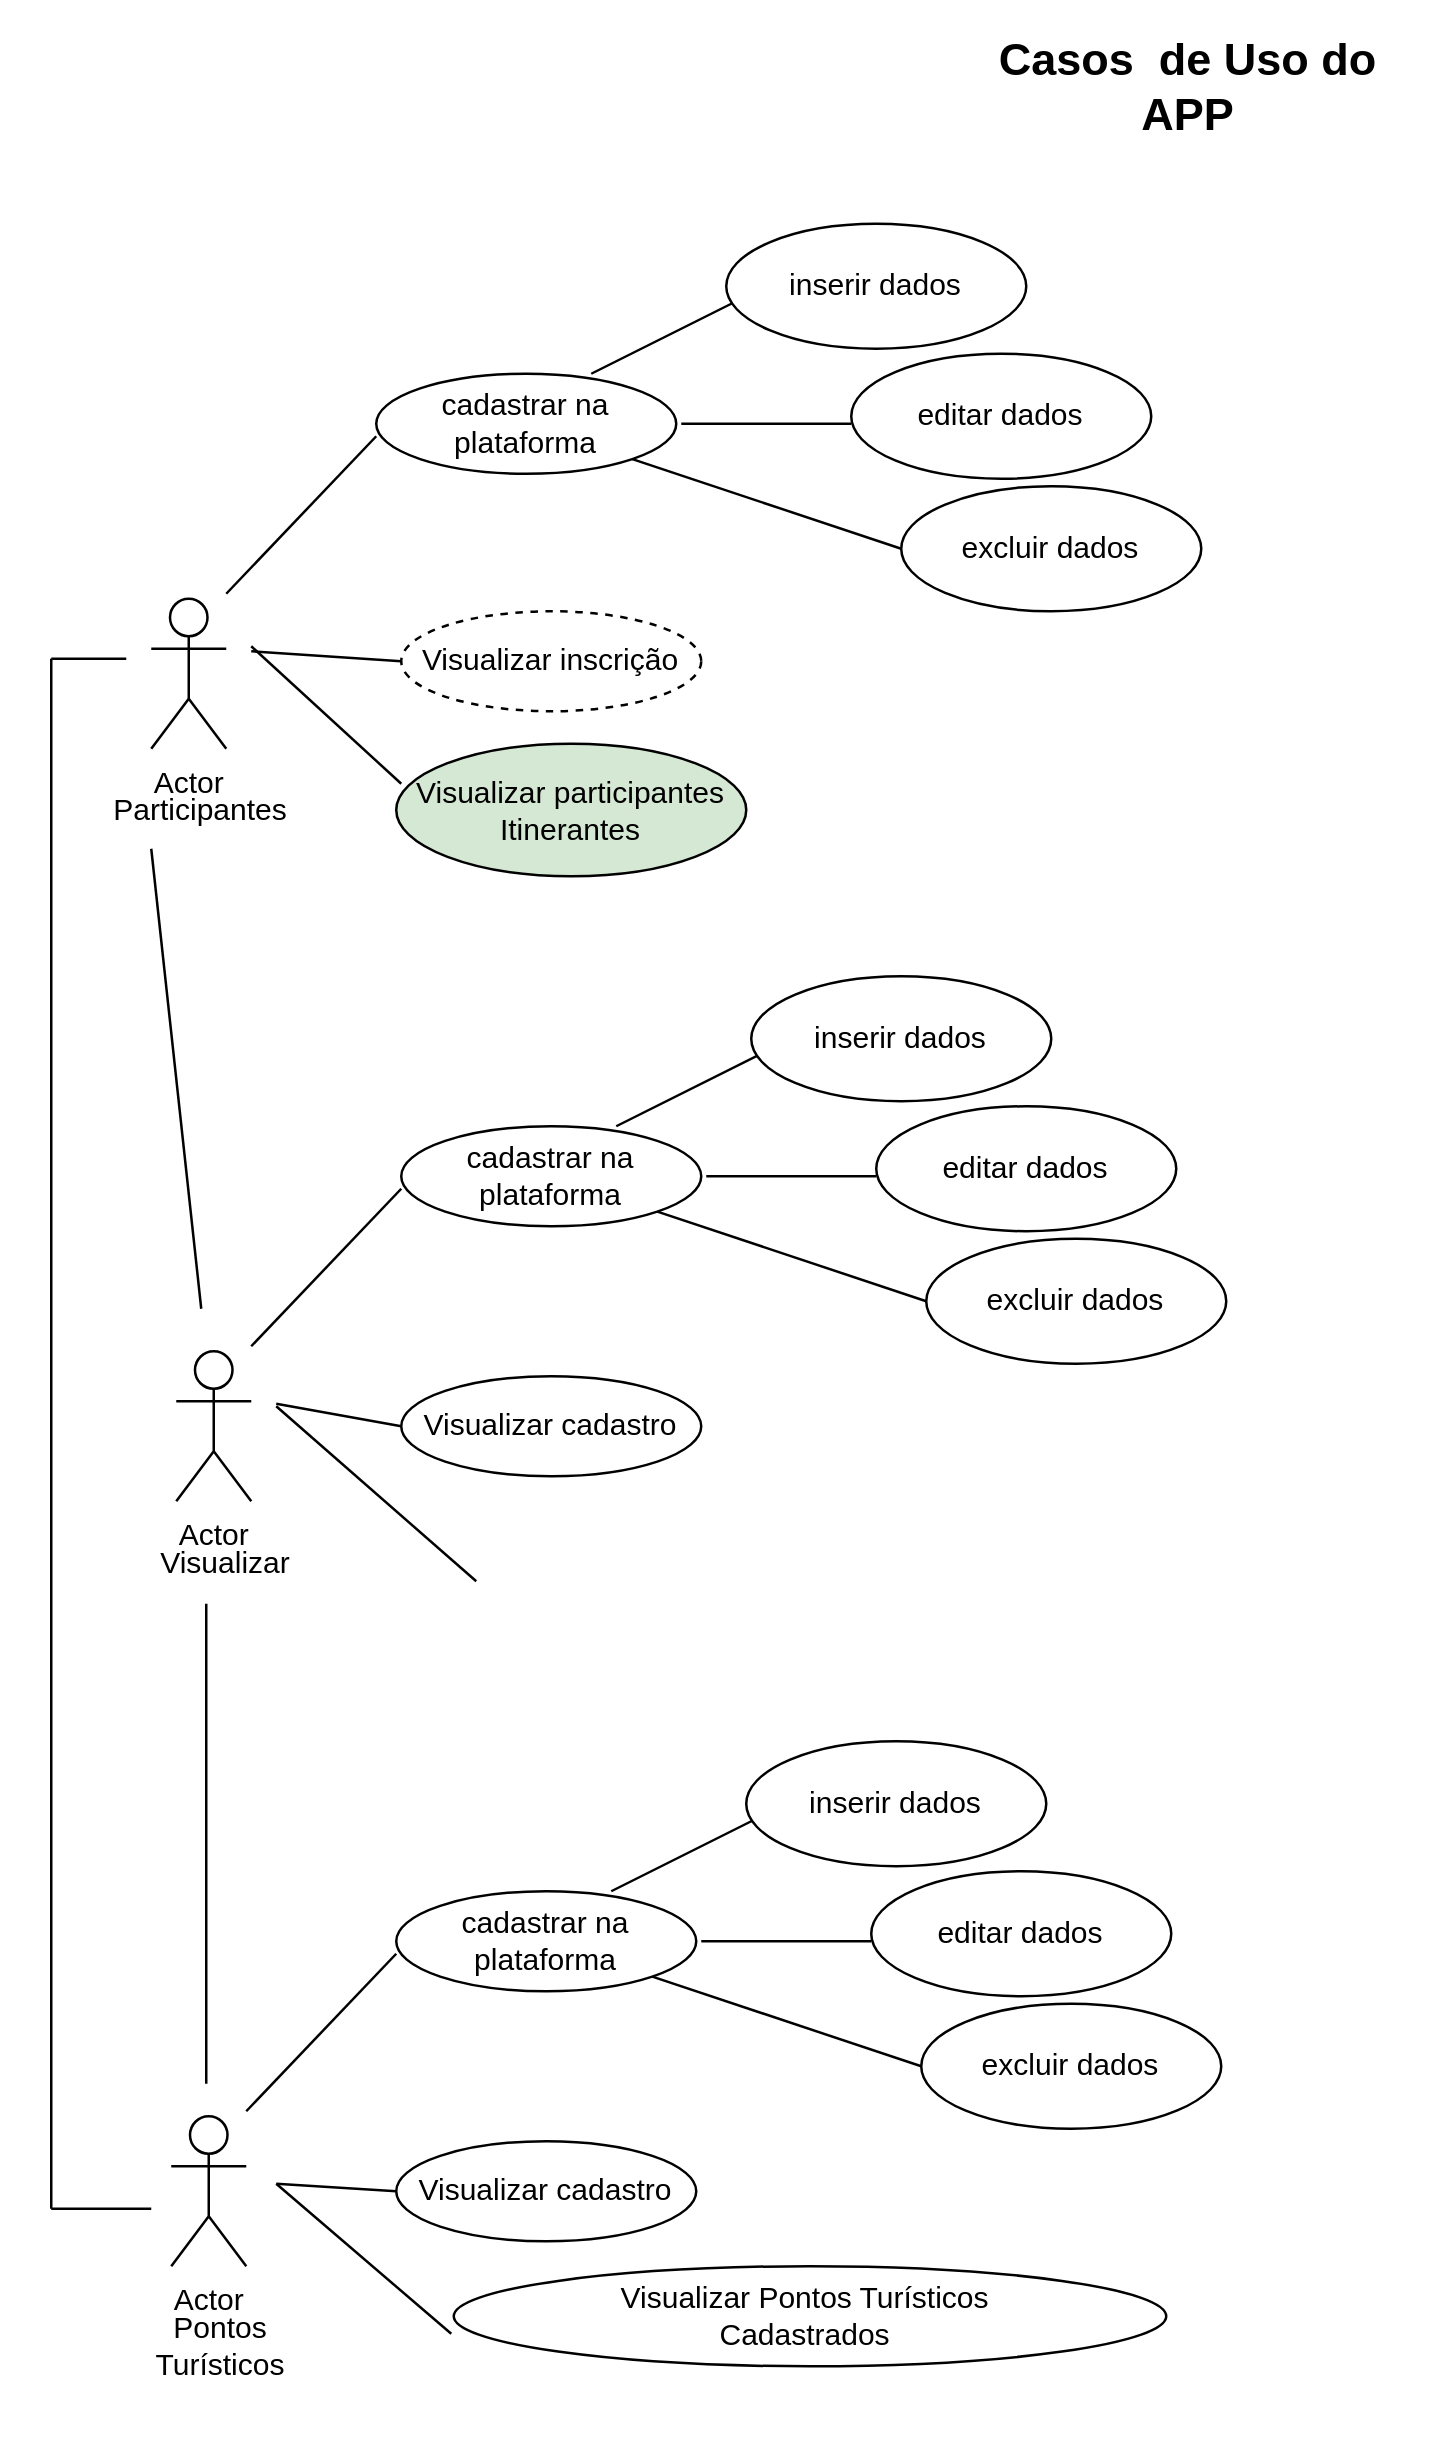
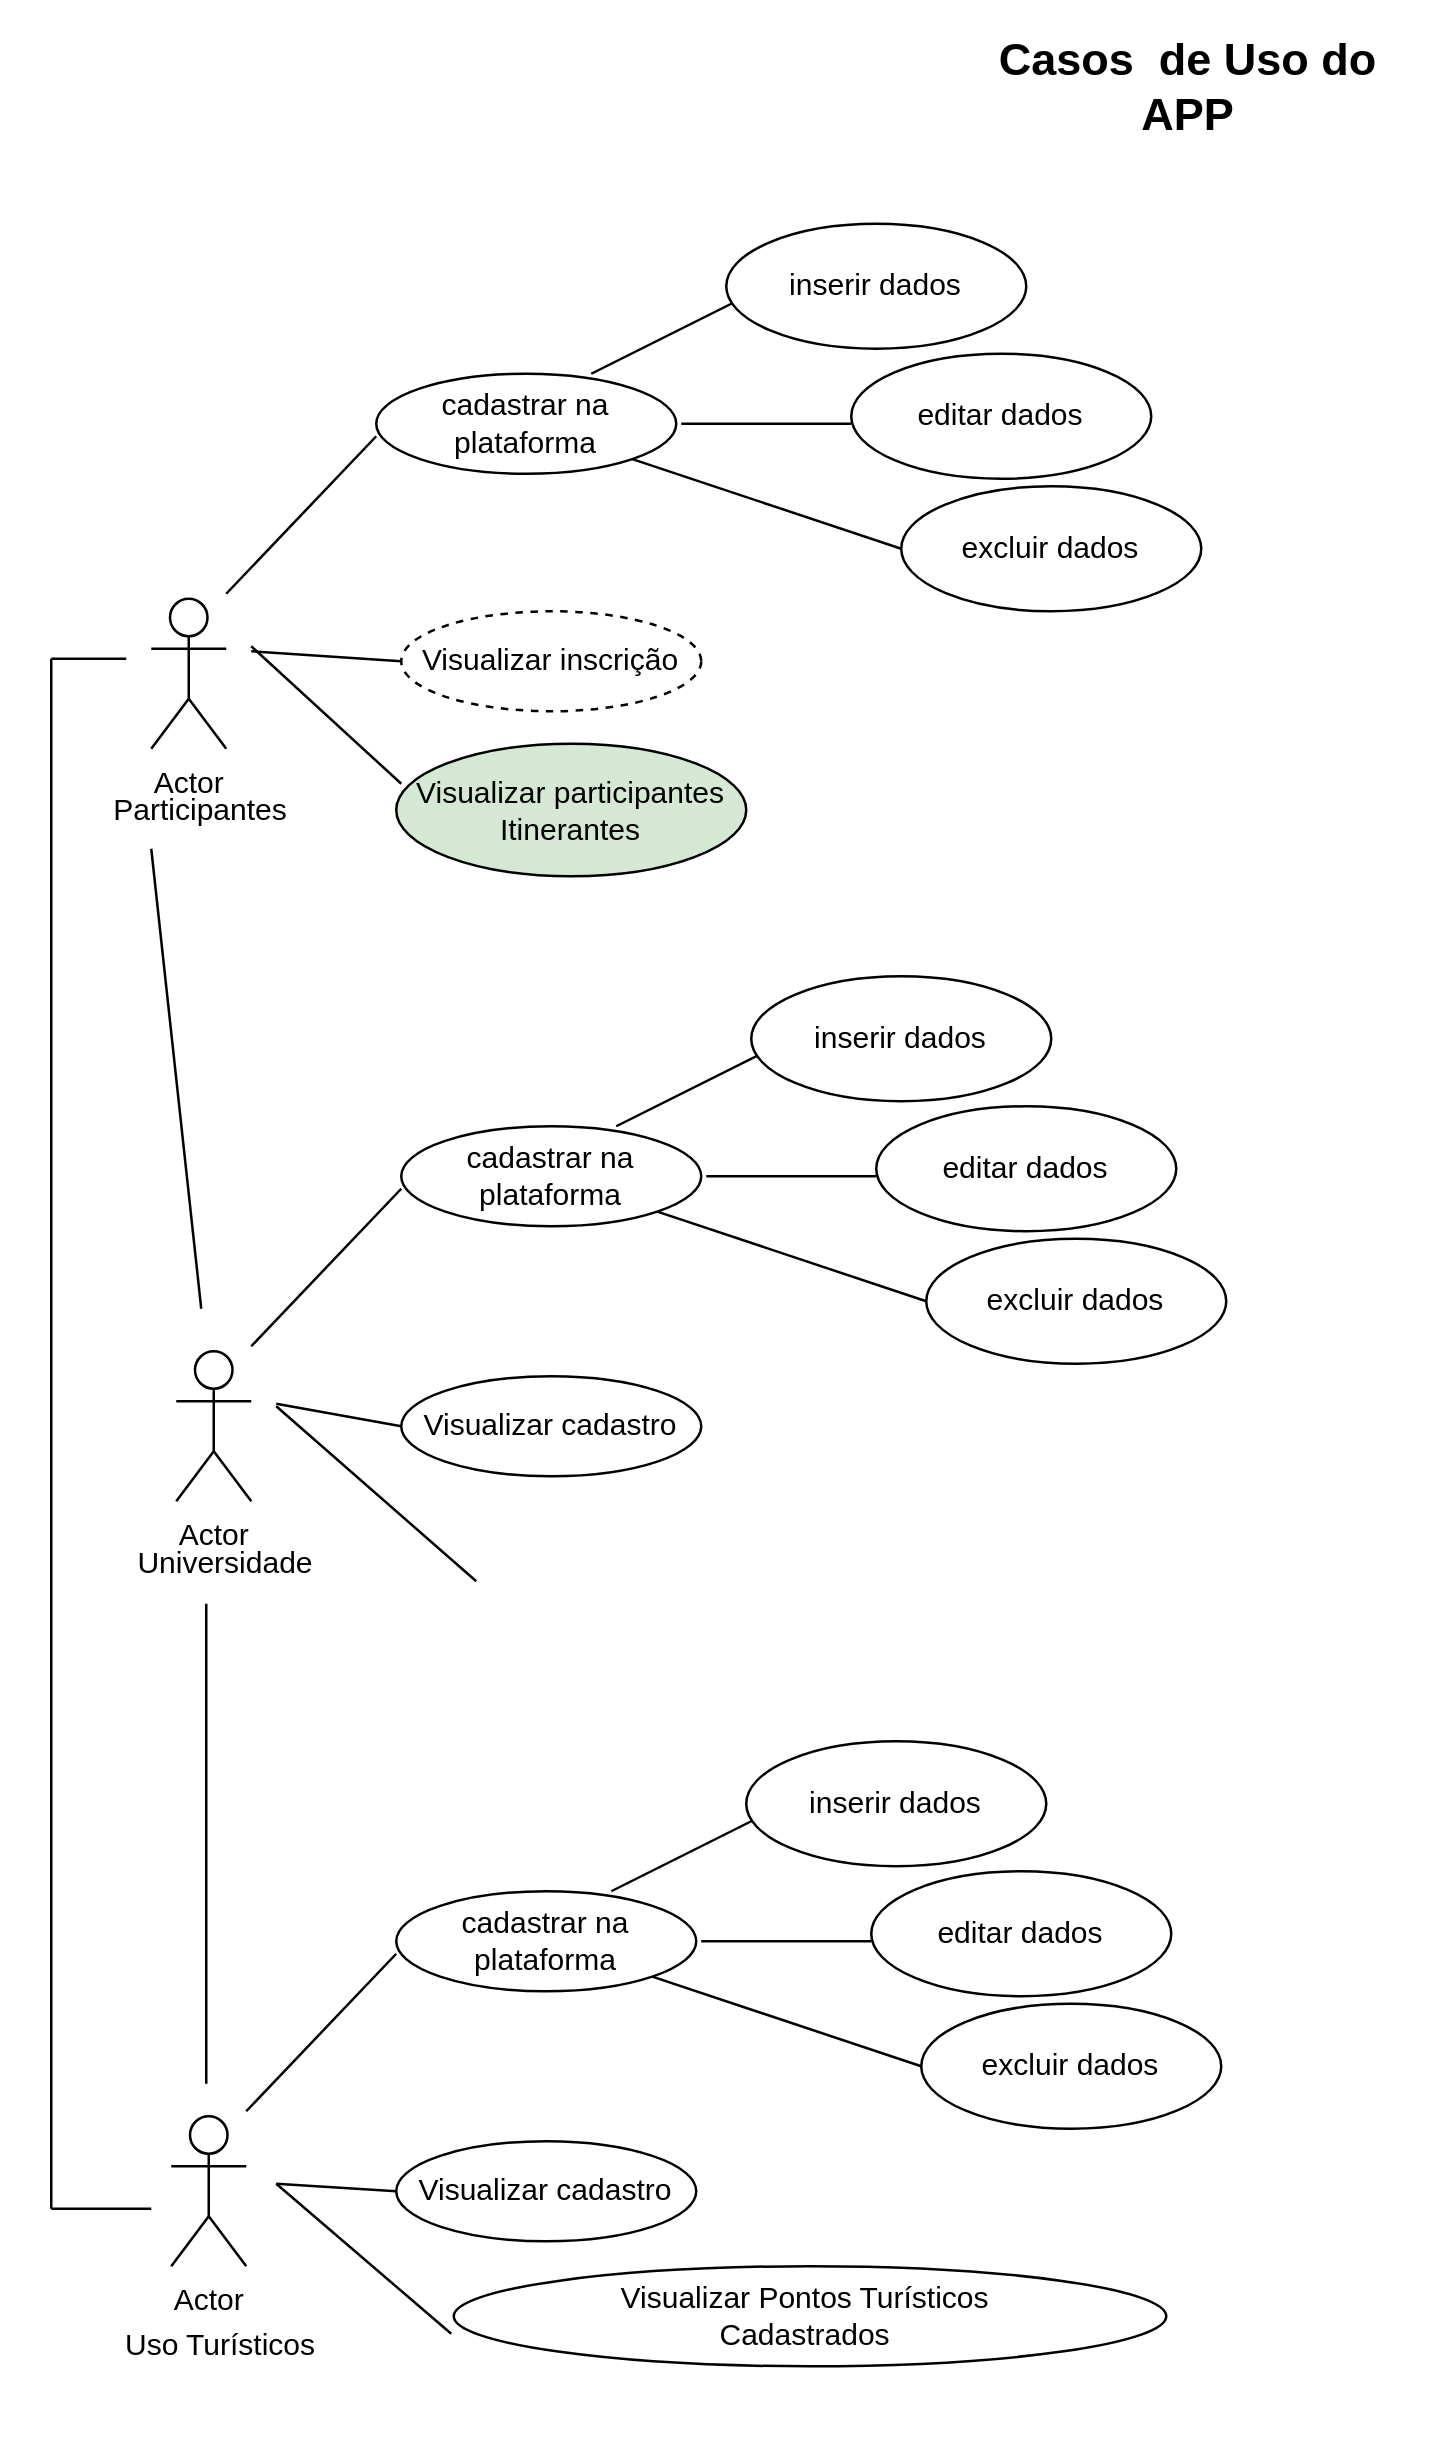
node "Visualizar": label "Visualizar" -> "Universidade"
node "Pontos Turísticos": label "Pontos Turísticos" -> "Uso Turísticos"
